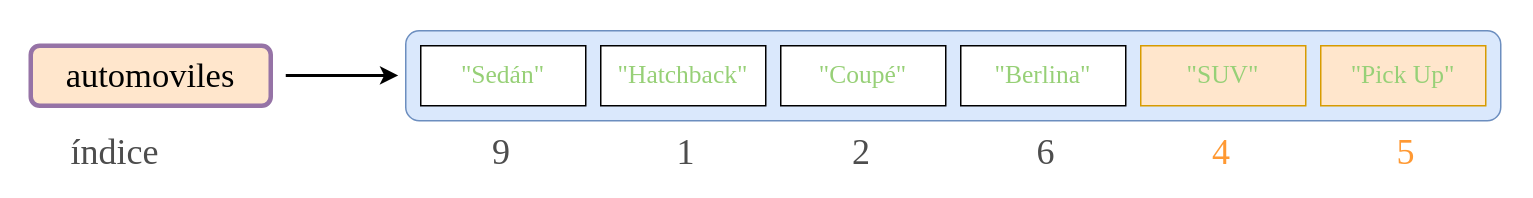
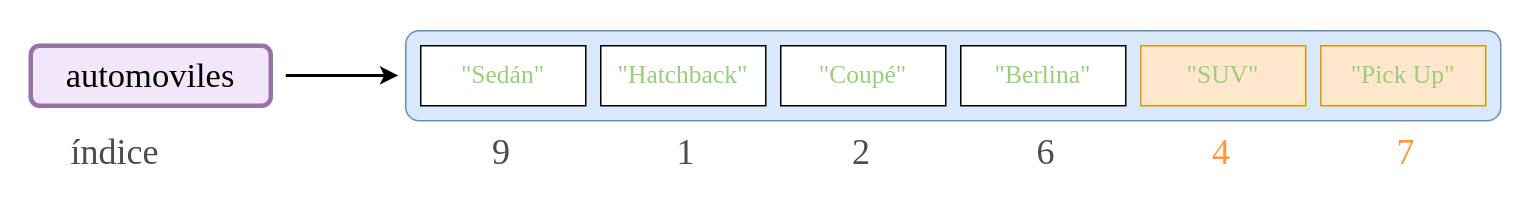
node "automoviles": fillcolor #ffe6cc -> #f3e6fa
node "5": label "5" -> "7"
